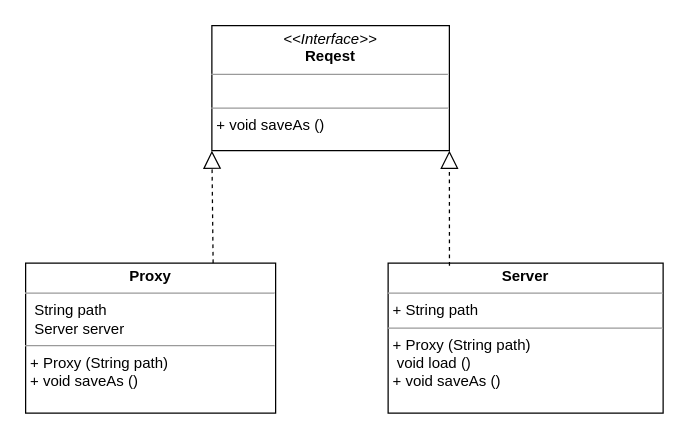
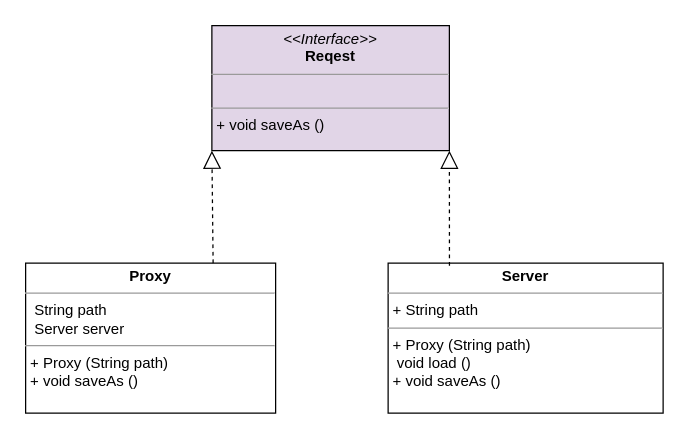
node "<<Interface>> Reqest + void saveAs ()": fillcolor #ffffff -> #e1d5e7
